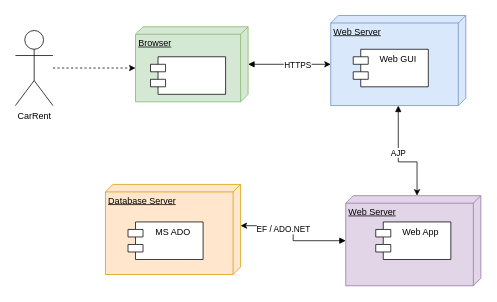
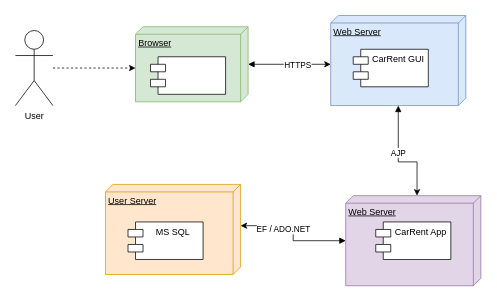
node "Web GUI": label "Web GUI" -> "CarRent GUI"
node "CarRent": label "CarRent" -> "User"
node "Database Server": label "Database Server" -> "User Server"
node "MS ADO": label "MS ADO" -> "MS SQL"
node "Web App": label "Web App" -> "CarRent App"
